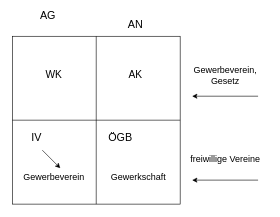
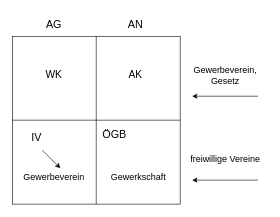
node "AG": moved (48, 15) -> (54, 24)
node "ÖGB": moved (120, 138) -> (114, 135)
